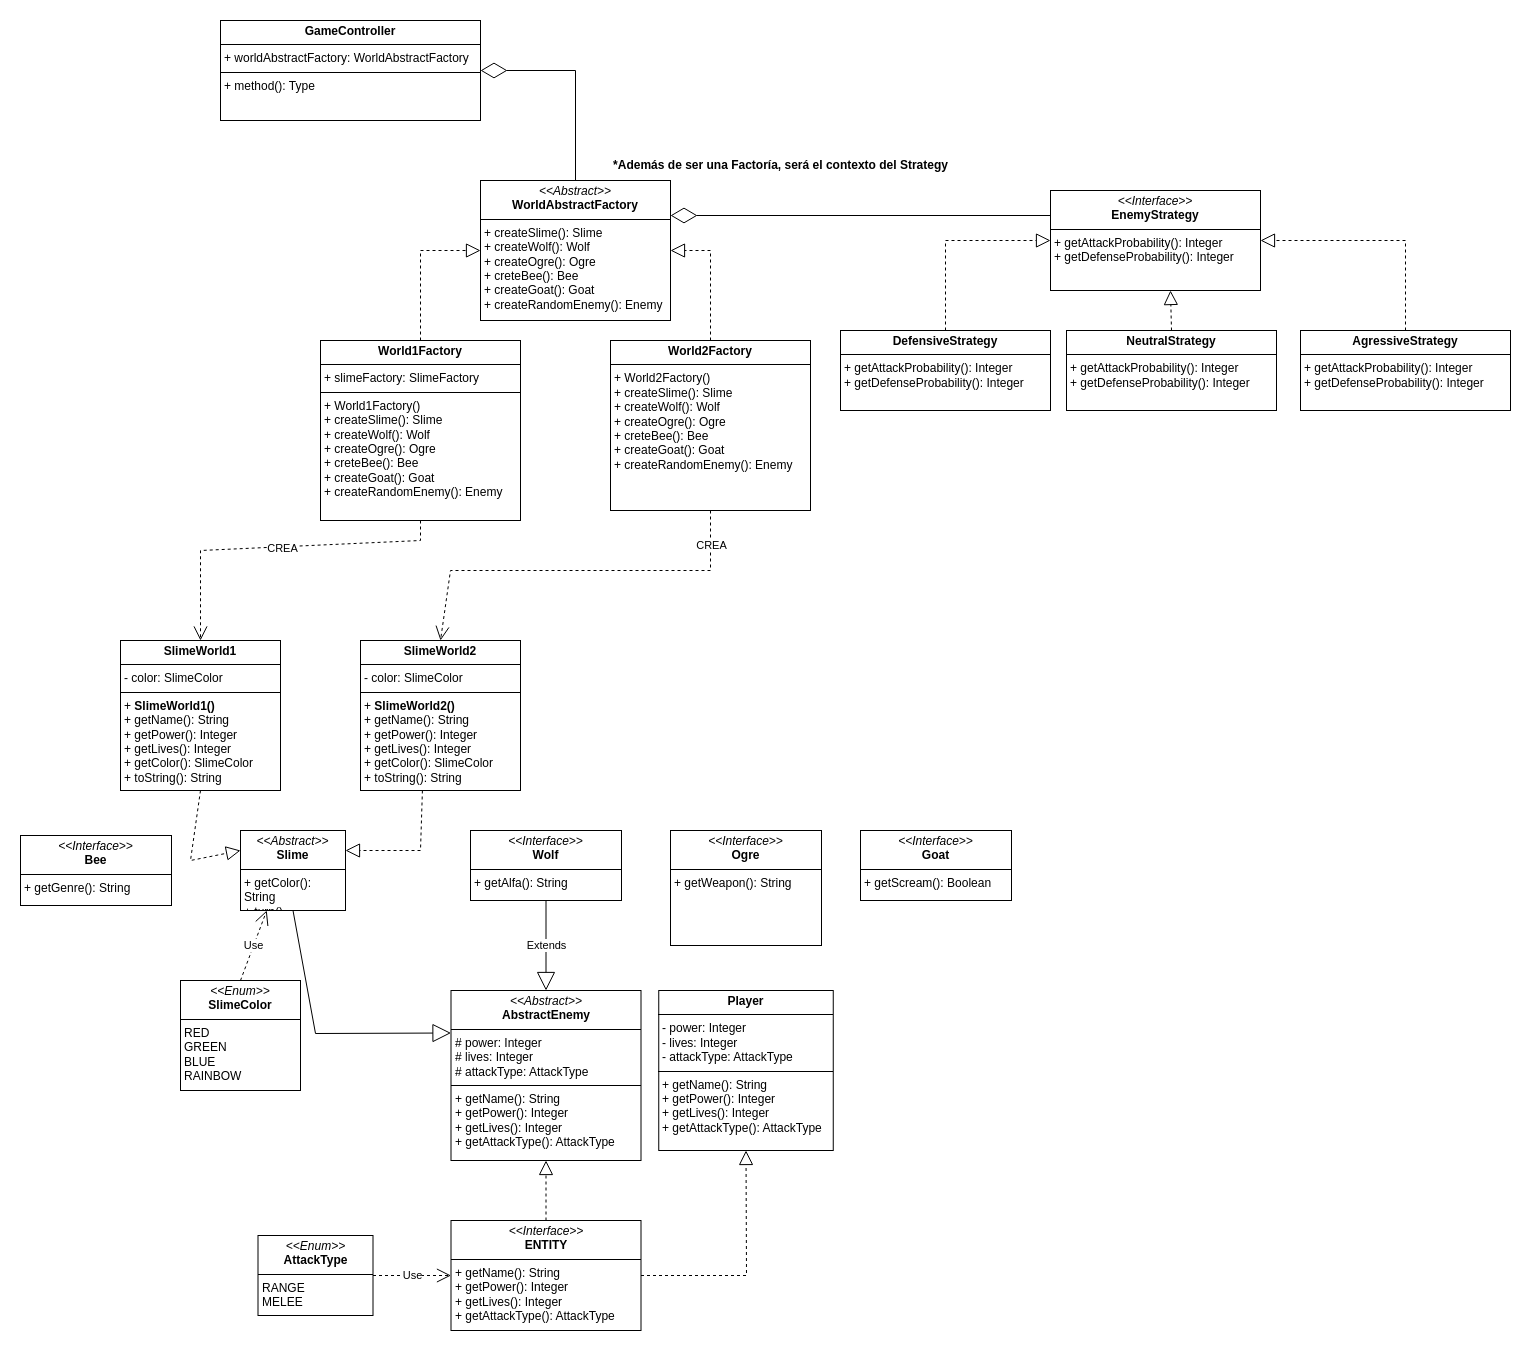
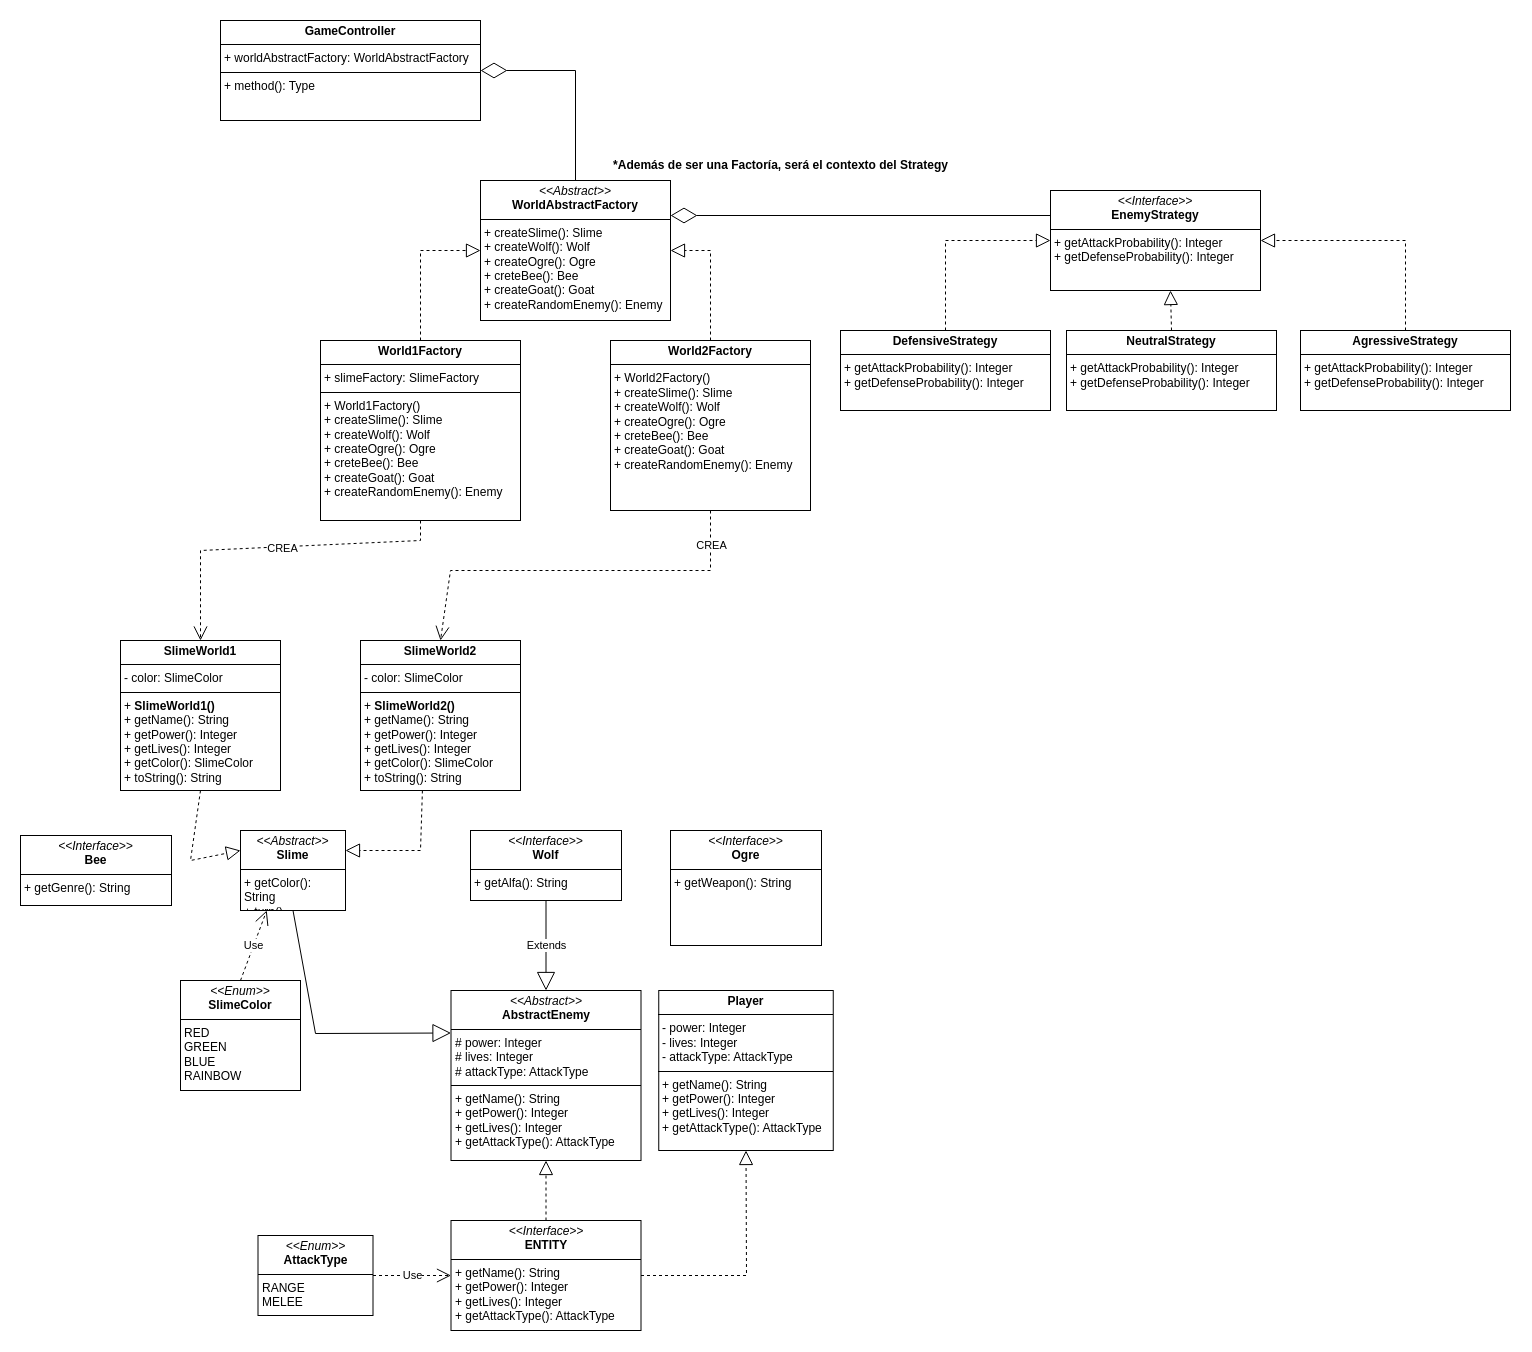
node "<<Interface>> Goat + getScream(): Boolean": removed
